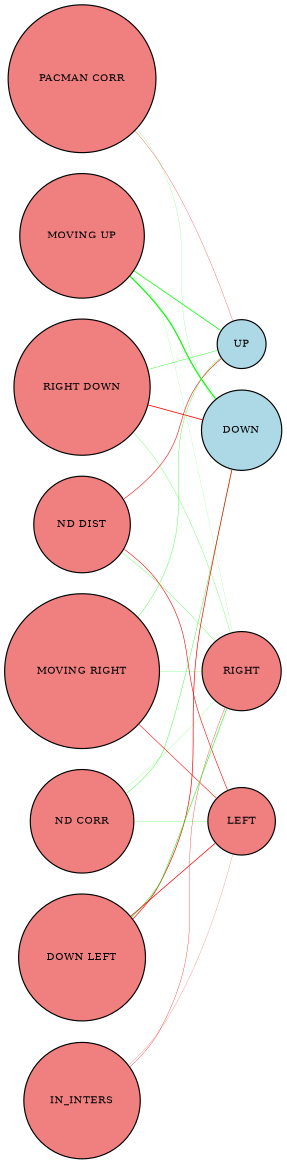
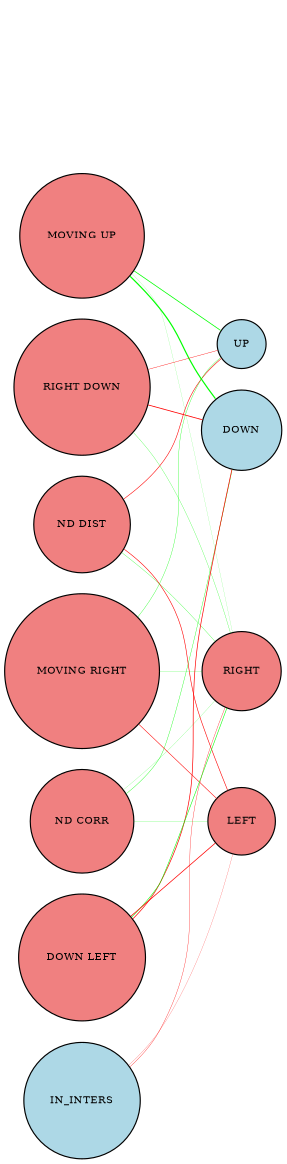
node "PACMAN CORR": removed
edge "UP" -- "RIGHT DOWN": color green -> red
node "IN_INTERS": fillcolor lightcoral -> lightblue
